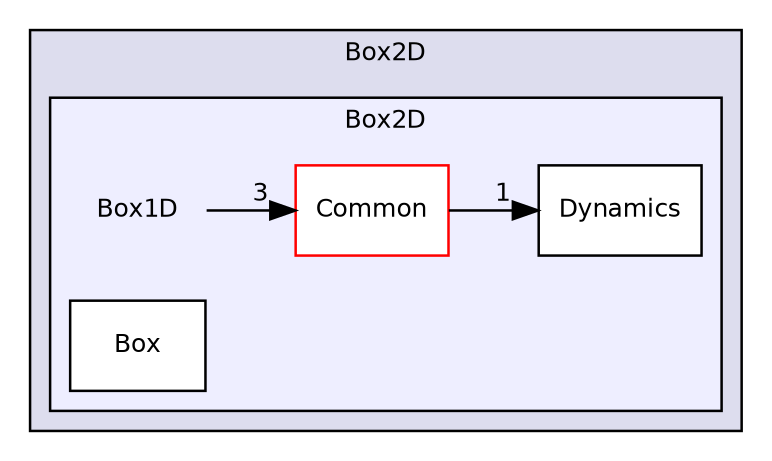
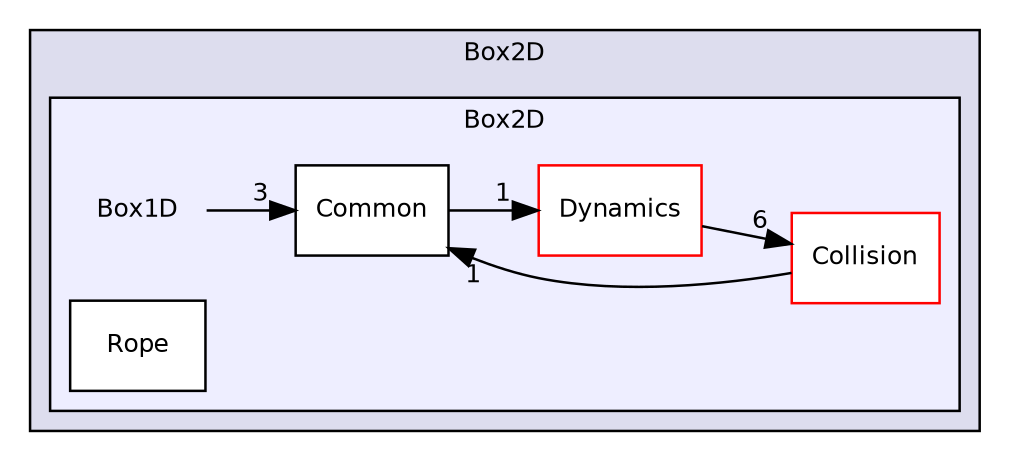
node "Common": color red -> black
node "Dynamics": color black -> red
node "Collision": added
node "Box": label "Box" -> "Rope"
